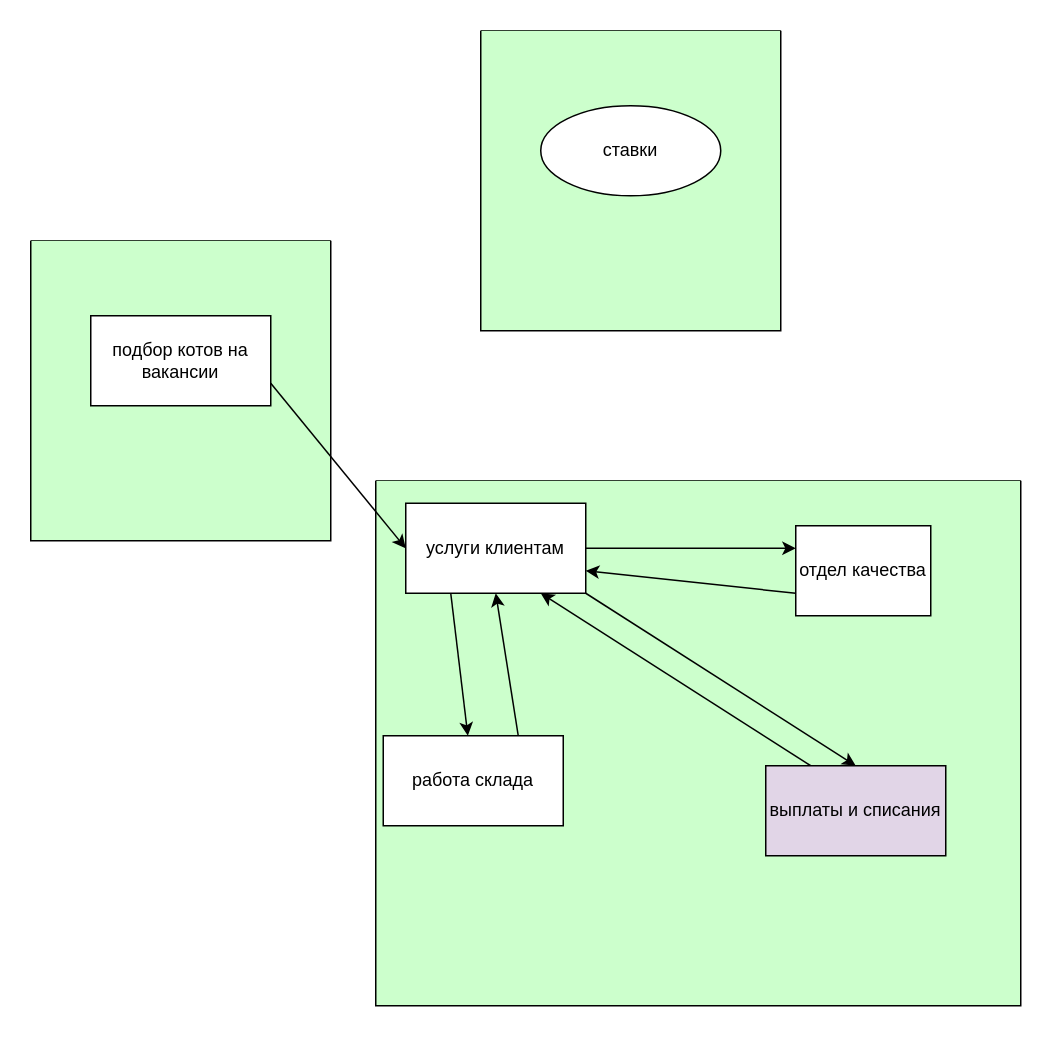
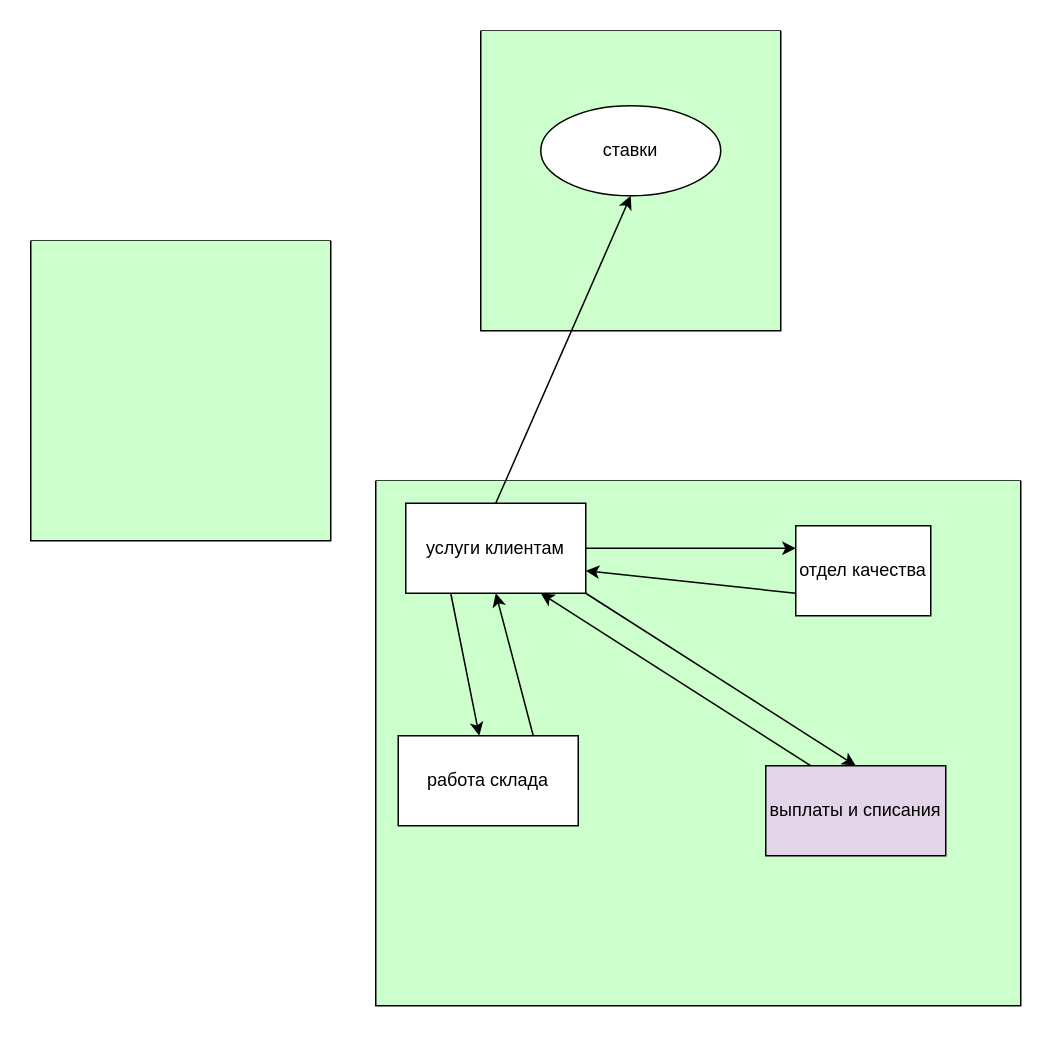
edge "услуги клиентам" -> "ставки": added
node "подбор котов на вакансии": removed
edge "подбор котов на вакансии" -> "услуги клиентам": removed
node "работа склада": moved (473, 781) -> (488, 781)
